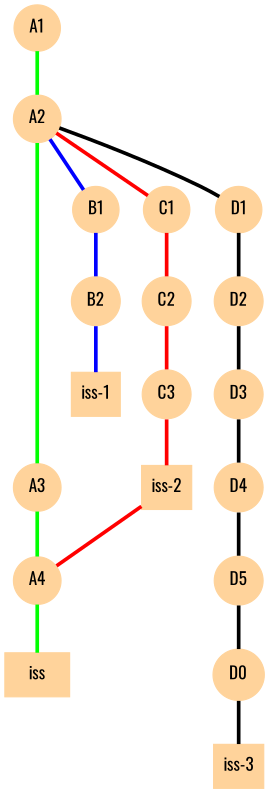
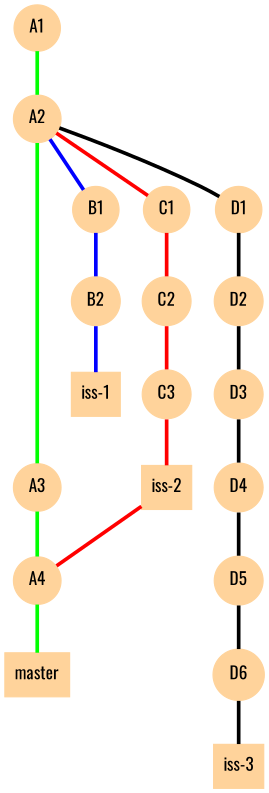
node "iss": label "iss" -> "master"
node "D0": label "D0" -> "D6"
